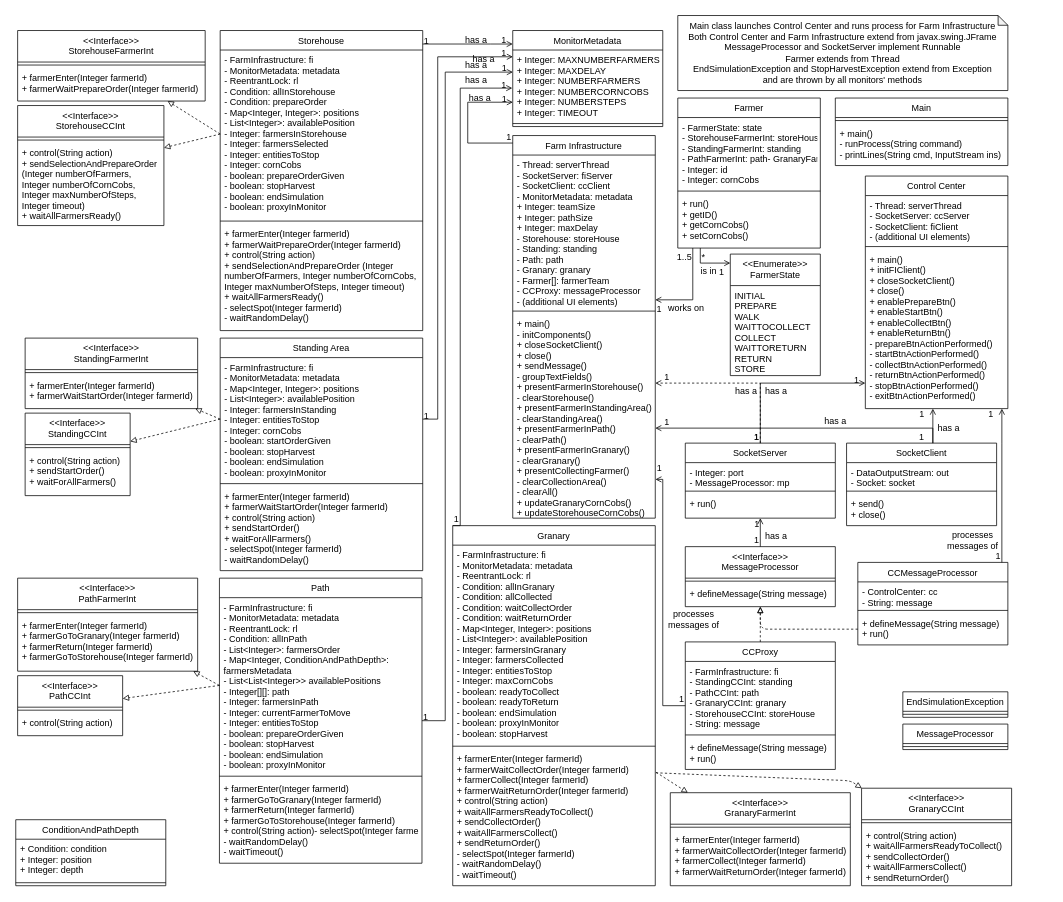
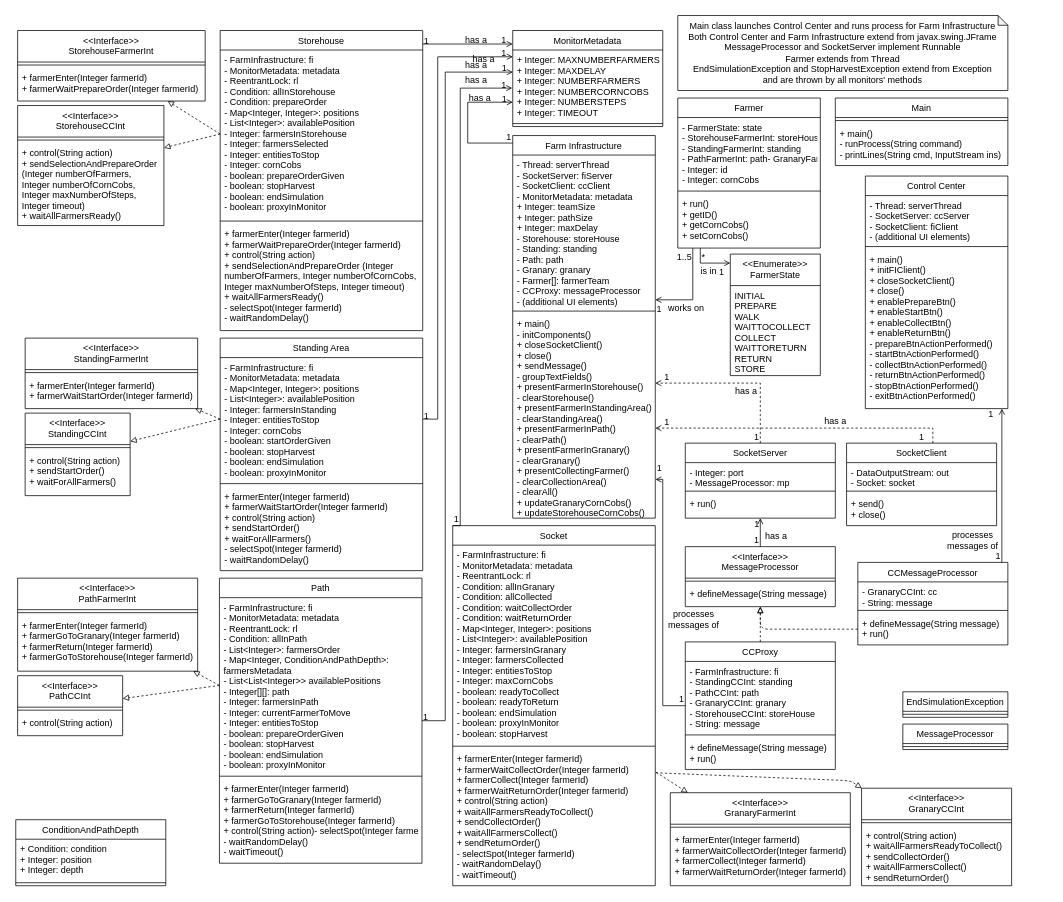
edge "SocketServer" -> "Control Center": removed, labels "1", "has a", "1"
edge "SocketClient" -> "Control Center": removed, labels "has a", "1"
edge "SocketClient" -> "Farm Infrastructure": style solid -> dashed
node "Granary": label "Granary" -> "Socket"
node "- ControlCenter: cc - String: message": label "- ControlCenter: cc - String: message" -> "- GranaryCCInt: cc - String: message"
